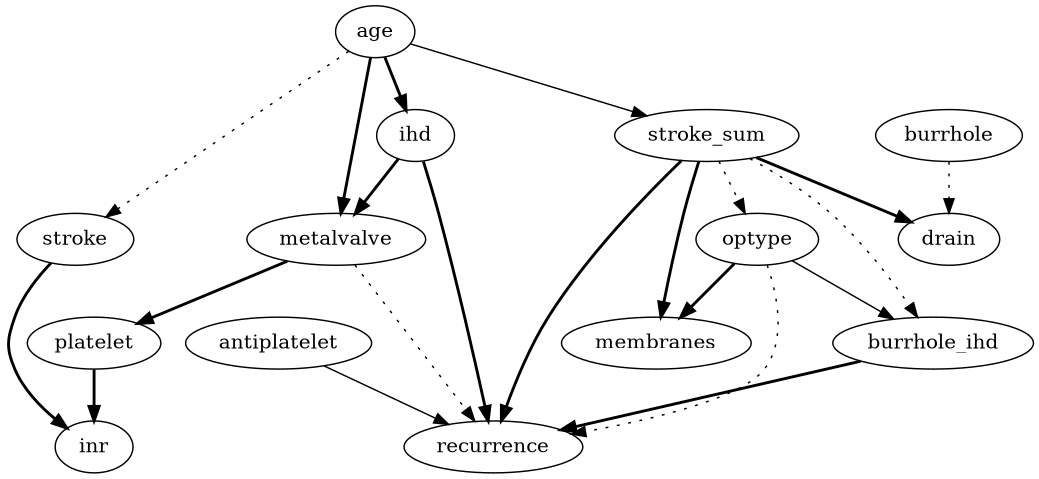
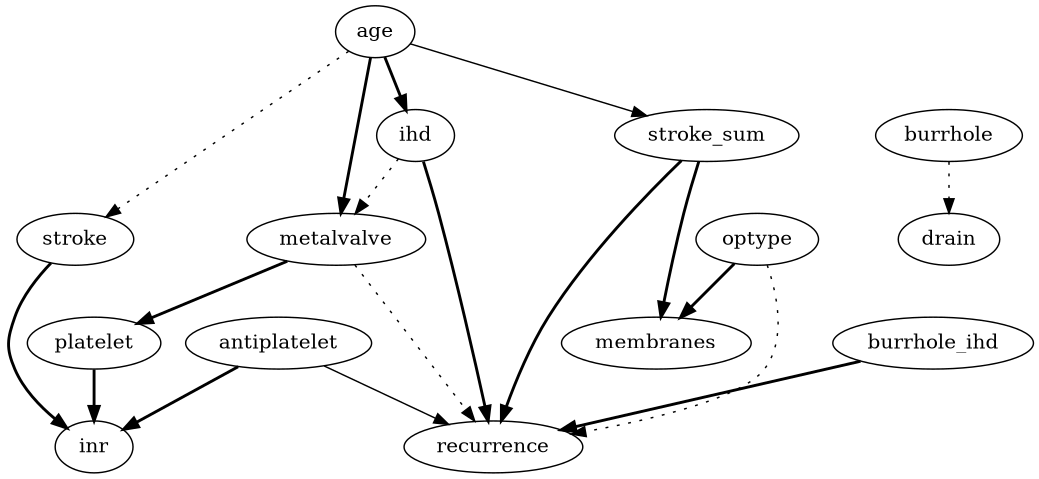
edge "ihd" -> "metalvalve": style bold -> dotted
edge "stroke_sum" -> "optype": removed
edge "stroke_sum" -> "drain": removed
edge "stroke_sum" -> "burrhole_ihd": removed
edge "optype" -> "burrhole_ihd": removed
edge "antiplatelet" -> "inr": added
